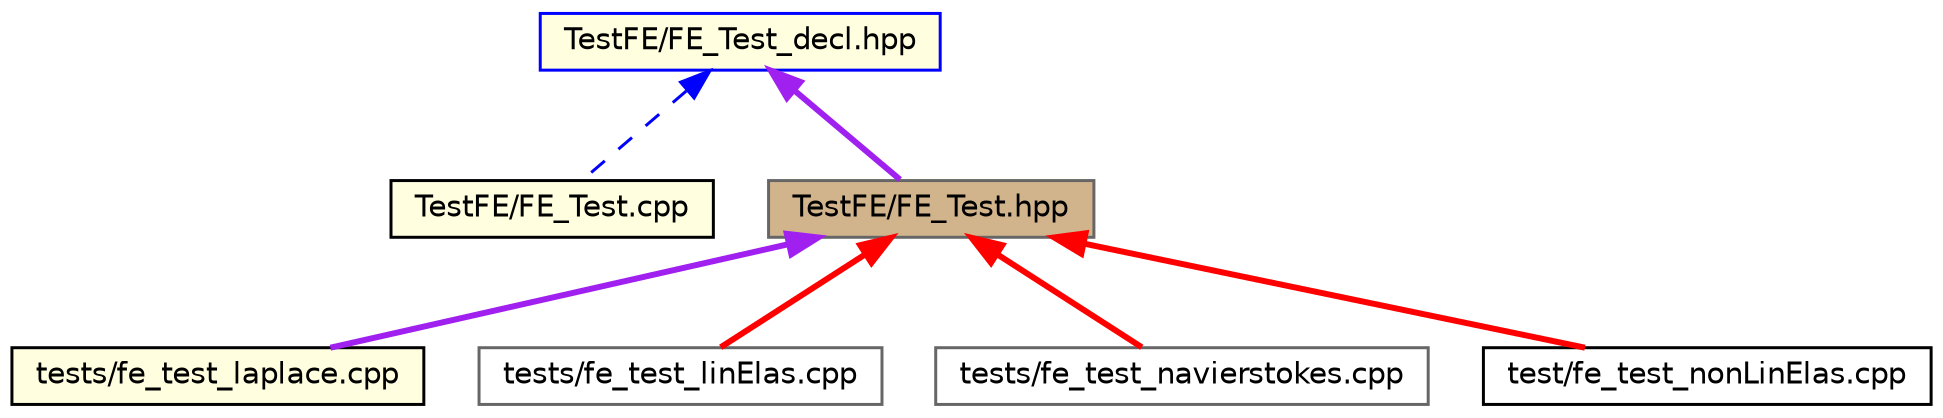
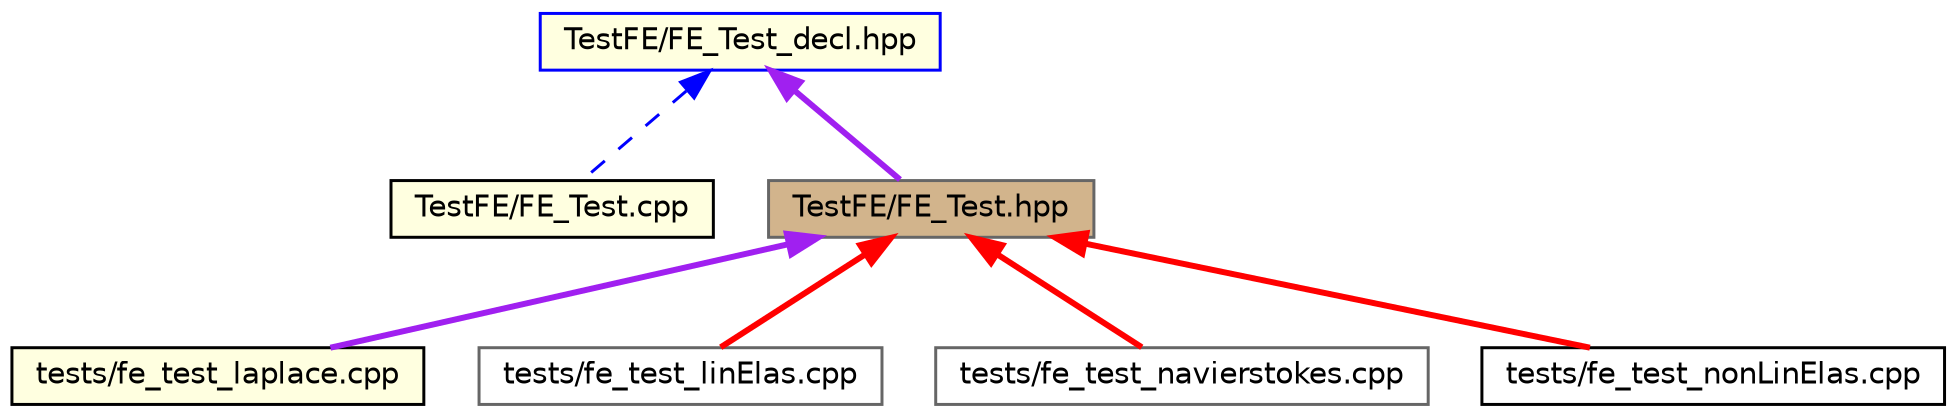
node "test/fe_test_nonLinElas.cpp": label "test/fe_test_nonLinElas.cpp" -> "tests/fe_test_nonLinElas.cpp"
